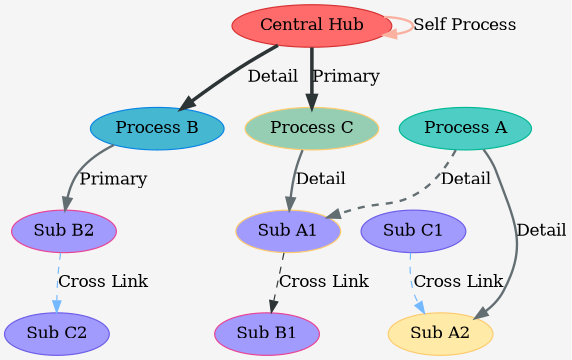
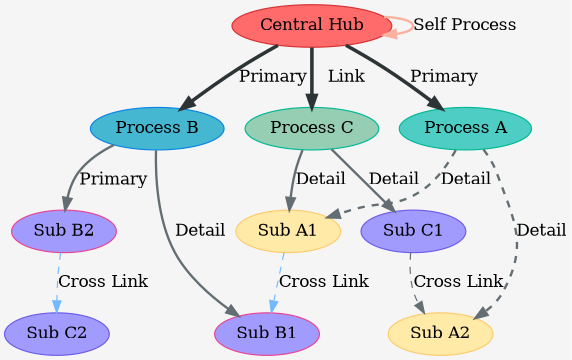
edge "Central Hub" -> "Process A": added, label "Primary"
edge "Central Hub" -> "Process B": label "Detail" -> "Primary"
edge "Central Hub" -> "Process C": label "Primary" -> "Link"
node "Process C": color #fdcb6e -> #00b894
edge "Process C" -> "Sub C1": added, label "Detail"
node "Sub A1": fillcolor #a29bfe -> #ffeaa7
edge "Process A" -> "Sub A2": style solid -> dashed
edge "Process B" -> "Sub B1": added, label "Detail"
edge "Sub A1" -> "Sub B1": color #2d3436 -> #74b9ff
edge "Sub C1" -> "Sub A2": color #74b9ff -> #636e72
